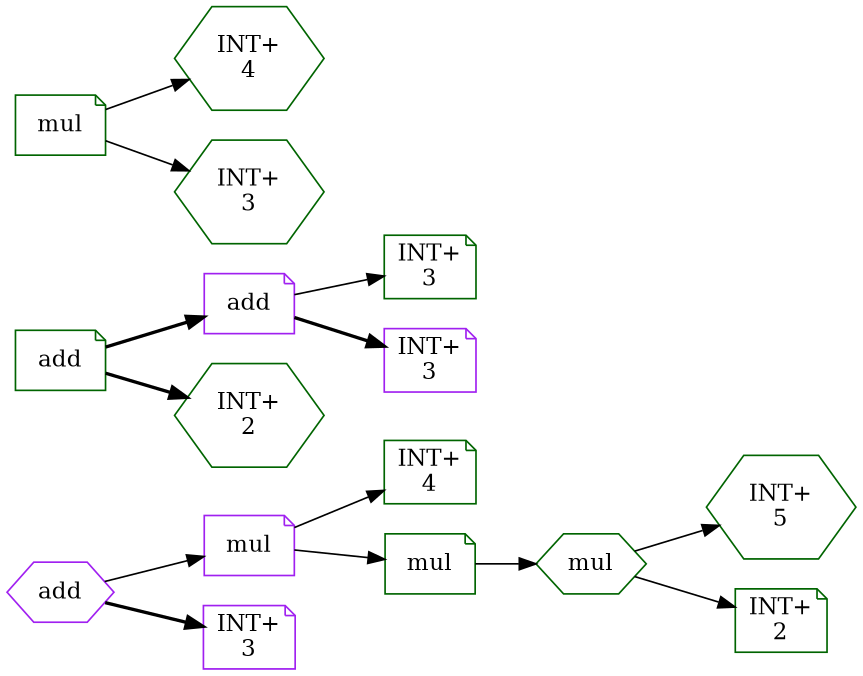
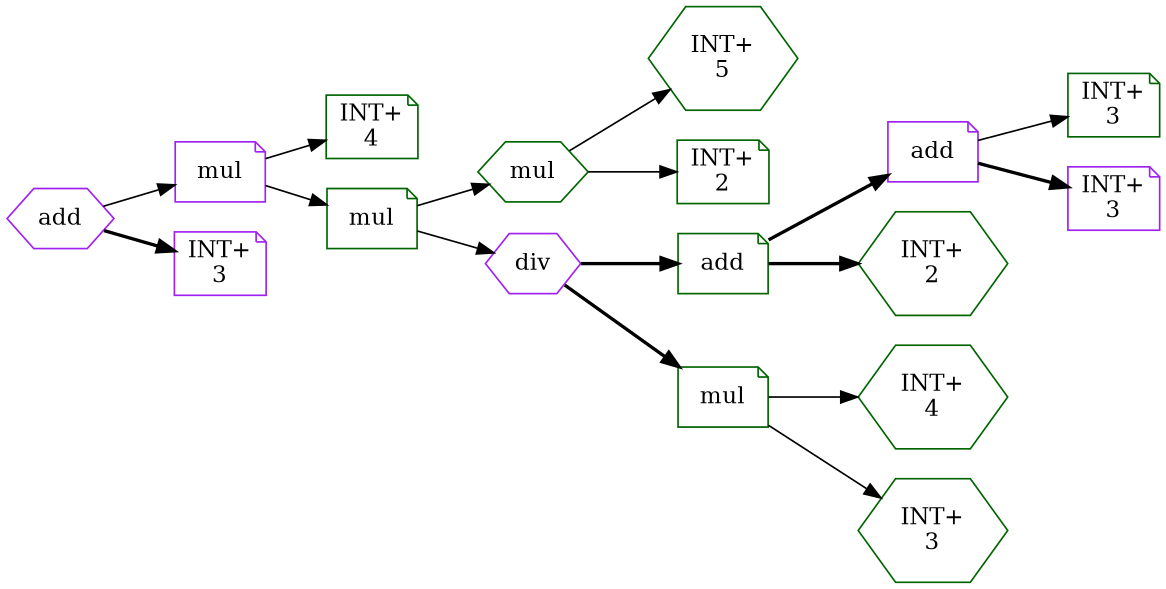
node "div": added
